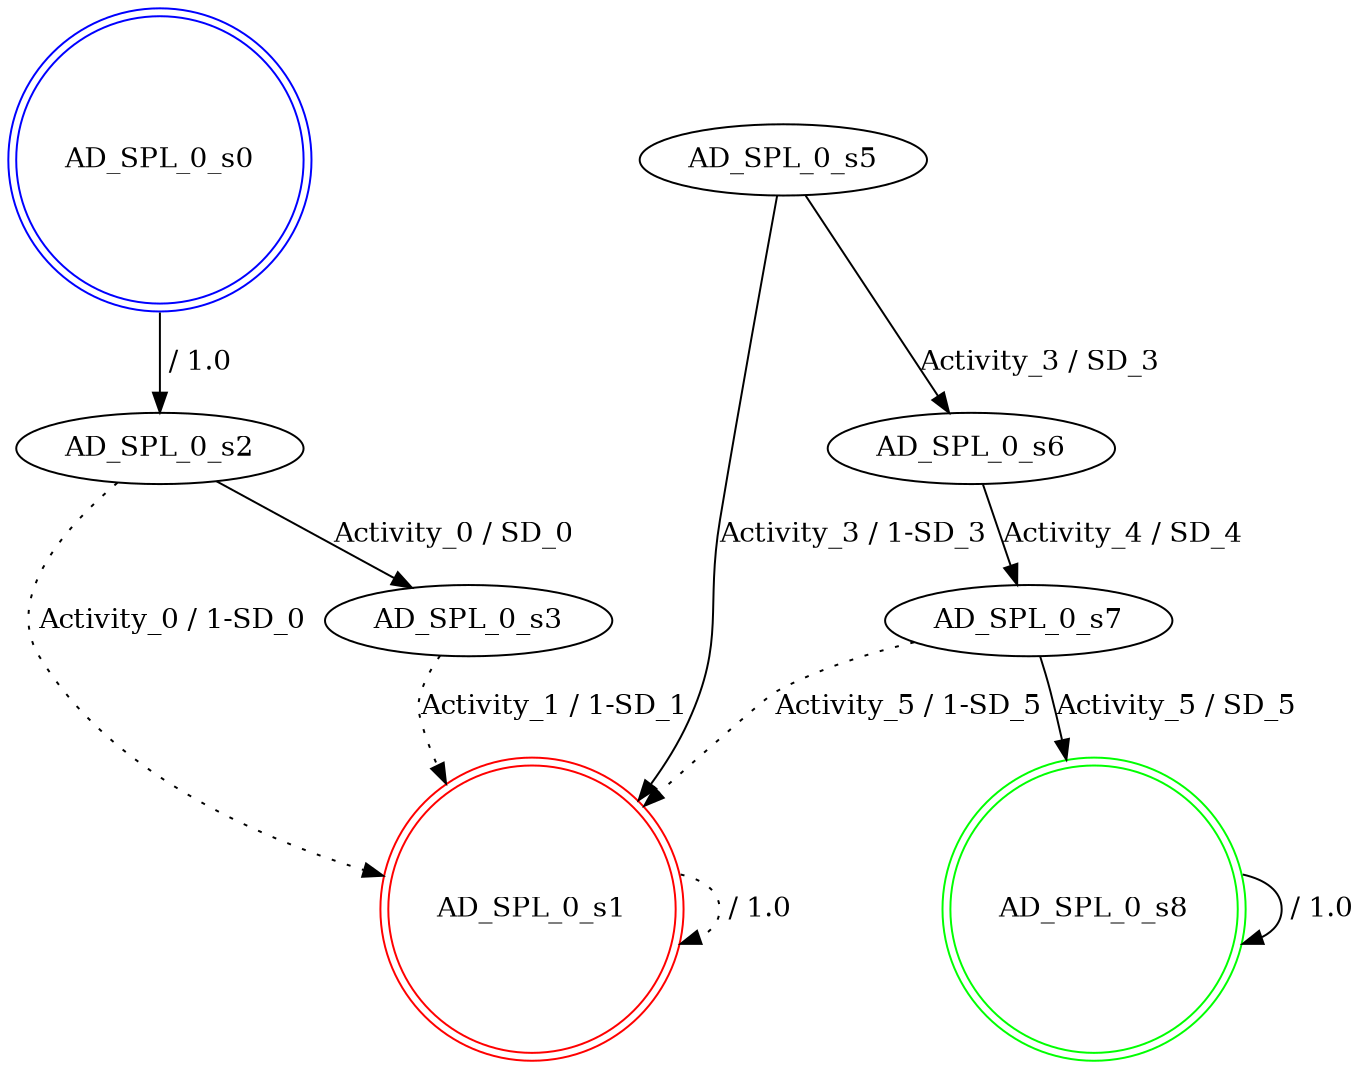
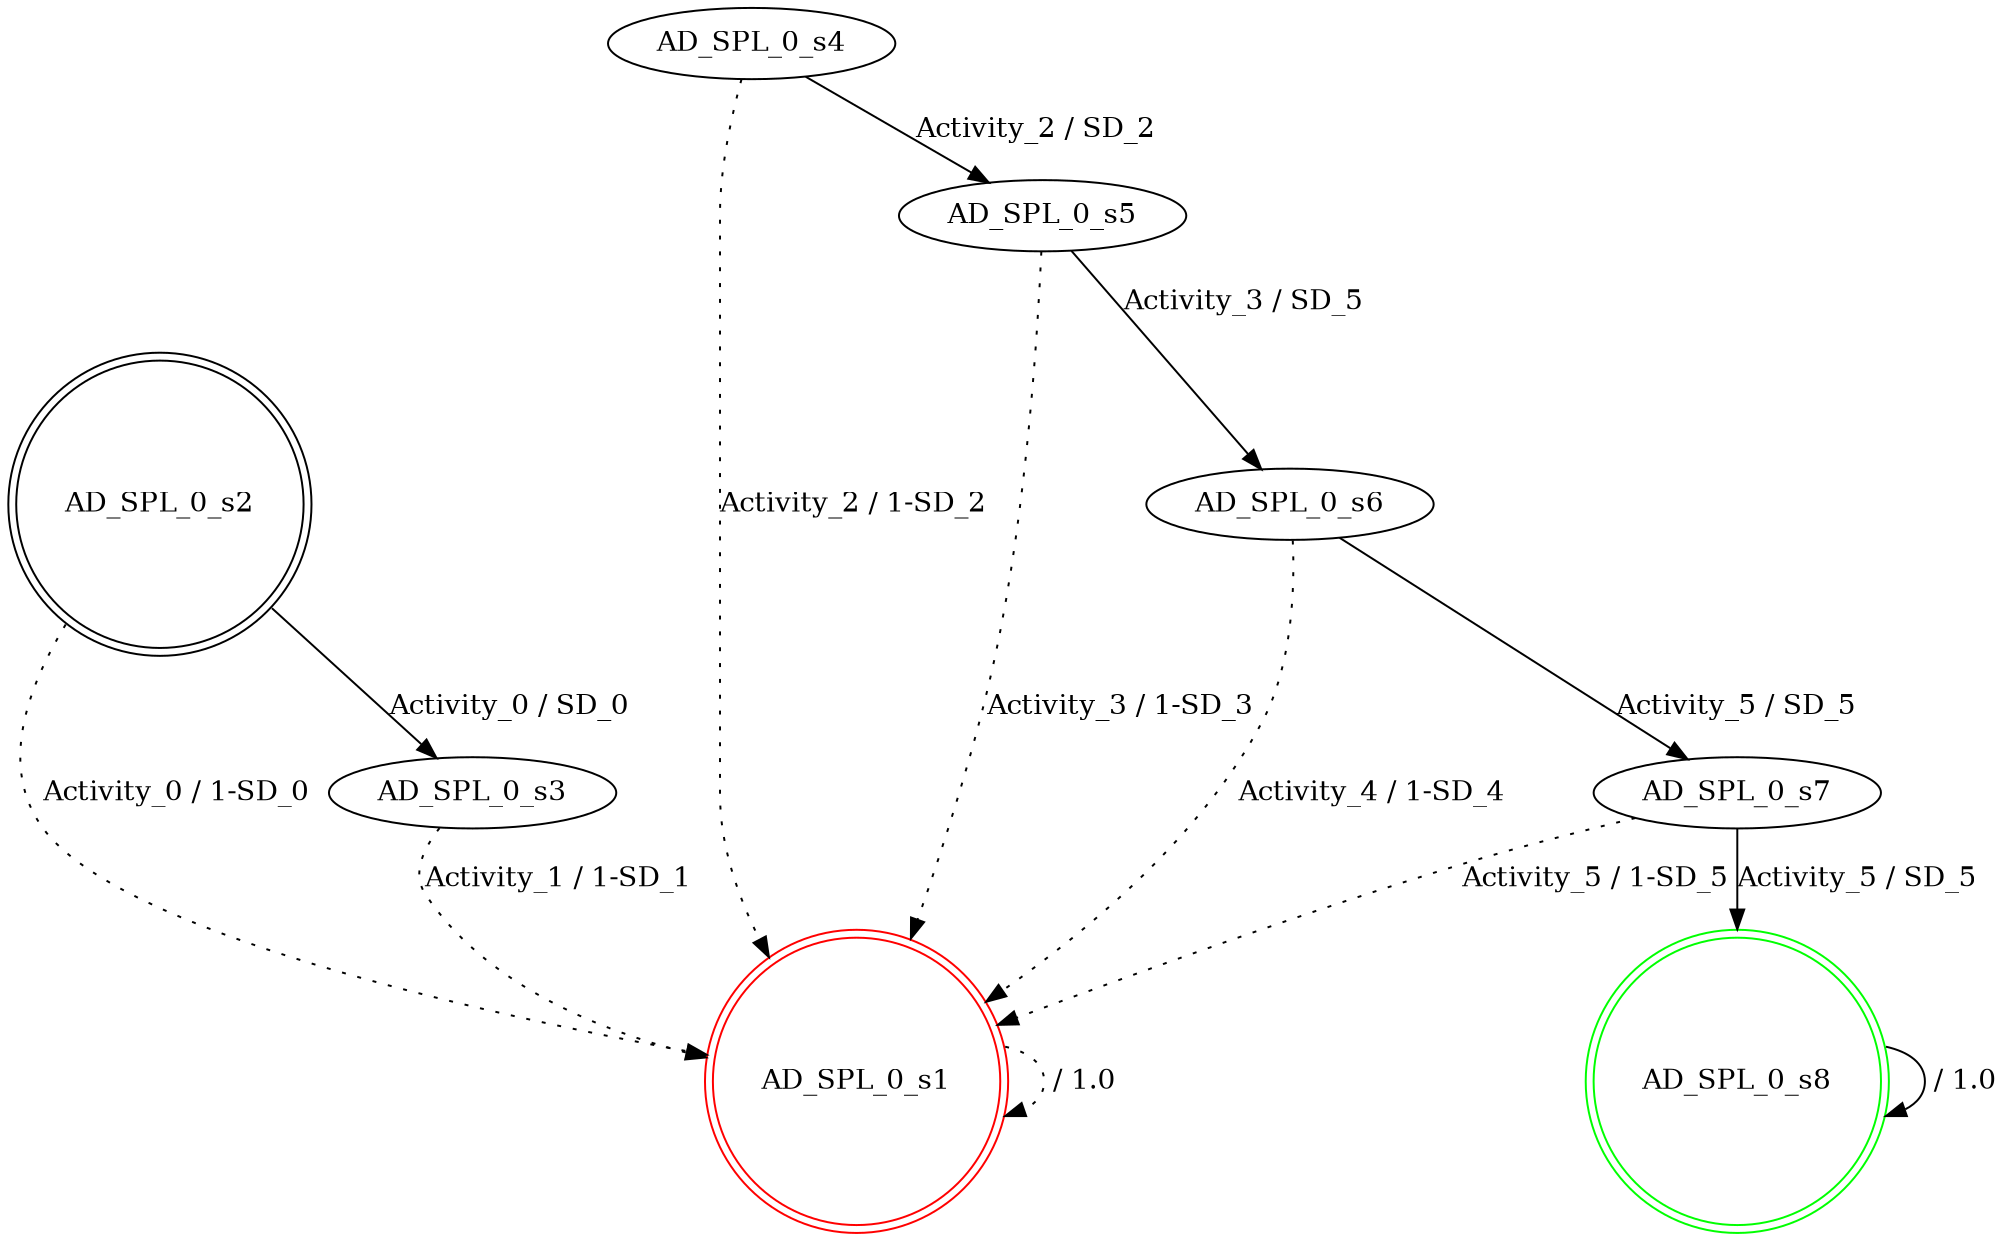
node "AD_SPL_0_s4": added
node "AD_SPL_0_s0": removed
edge "AD_SPL_0_s5" -> "AD_SPL_0_s6": label "Activity_3 / SD_3" -> "Activity_3 / SD_5"
node "AD_SPL_0_s2": shape ellipse -> doublecircle
edge "AD_SPL_0_s5" -> "AD_SPL_0_s1": style solid -> dotted
edge "AD_SPL_0_s6" -> "AD_SPL_0_s7": label "Activity_4 / SD_4" -> "Activity_5 / SD_5"
edge "AD_SPL_0_s6" -> "AD_SPL_0_s1": added, label "Activity_4 / 1-SD_4"
